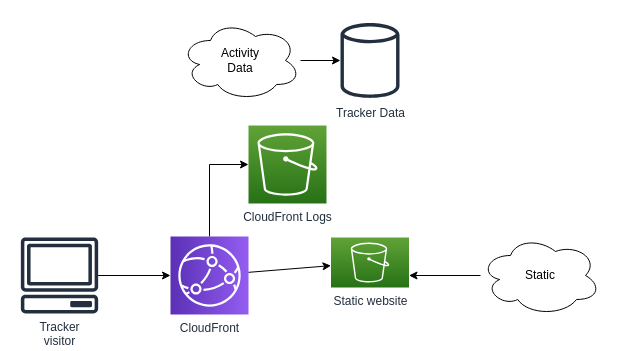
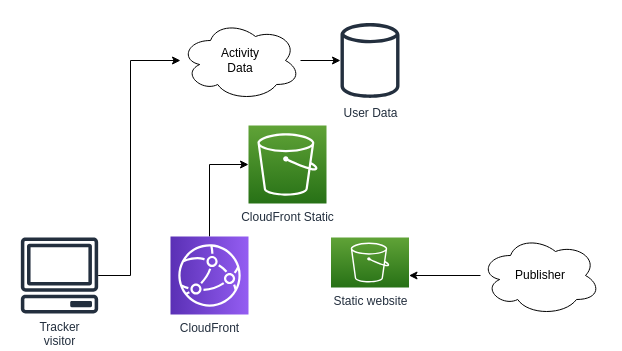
node "Tracker Data": label "Tracker Data" -> "User Data"
edge "Tracker visitor" -> "Activity Data": added
node "CloudFront Logs": label "CloudFront Logs" -> "CloudFront Static"
edge "CloudFront" -> "Static website": removed
edge "Tracker visitor" -> "CloudFront": removed
node "Static": label "Static" -> "Publisher"
